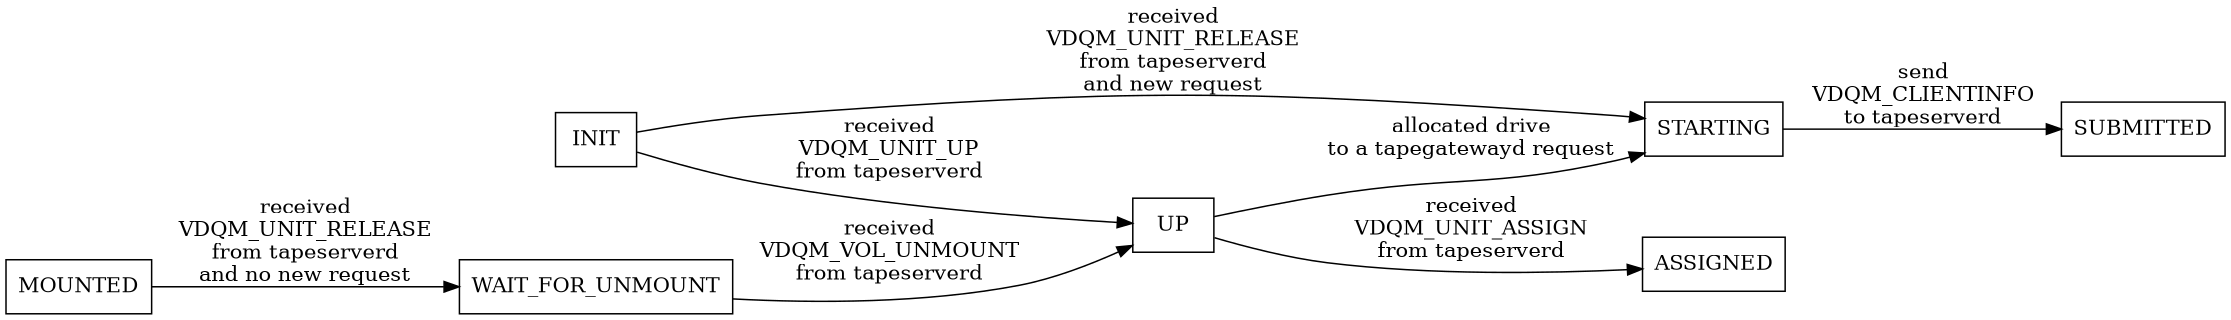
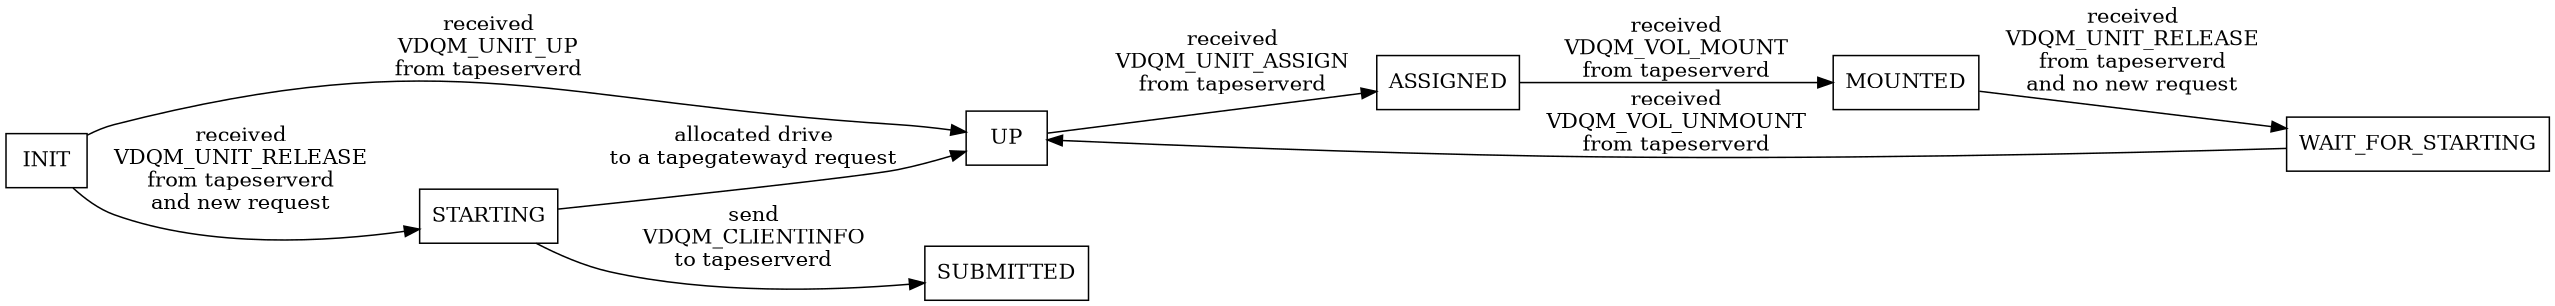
edge "ASSIGNED" -> "MOUNTED": added, label "received VDQM_VOL_MOUNT from tapeserverd"
edge "UP" -> "STARTING": reversed
node "WAIT_FOR_UNMOUNT": label "WAIT_FOR_UNMOUNT" -> "WAIT_FOR_STARTING"
